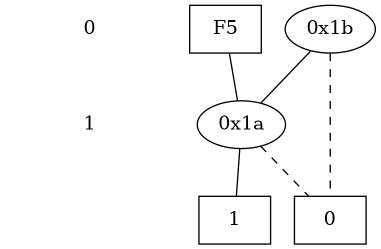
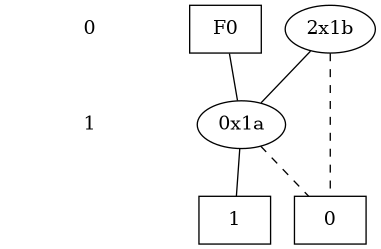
node "F5": label "F5" -> "F0"
node "0x1b": label "0x1b" -> "2x1b"
